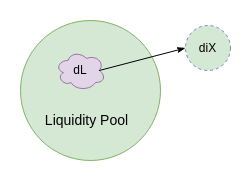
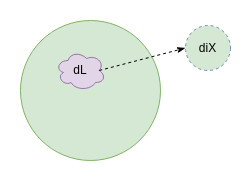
edge "dL" -> "diX": style solid -> dashed
node "Liquidity Pool": removed
